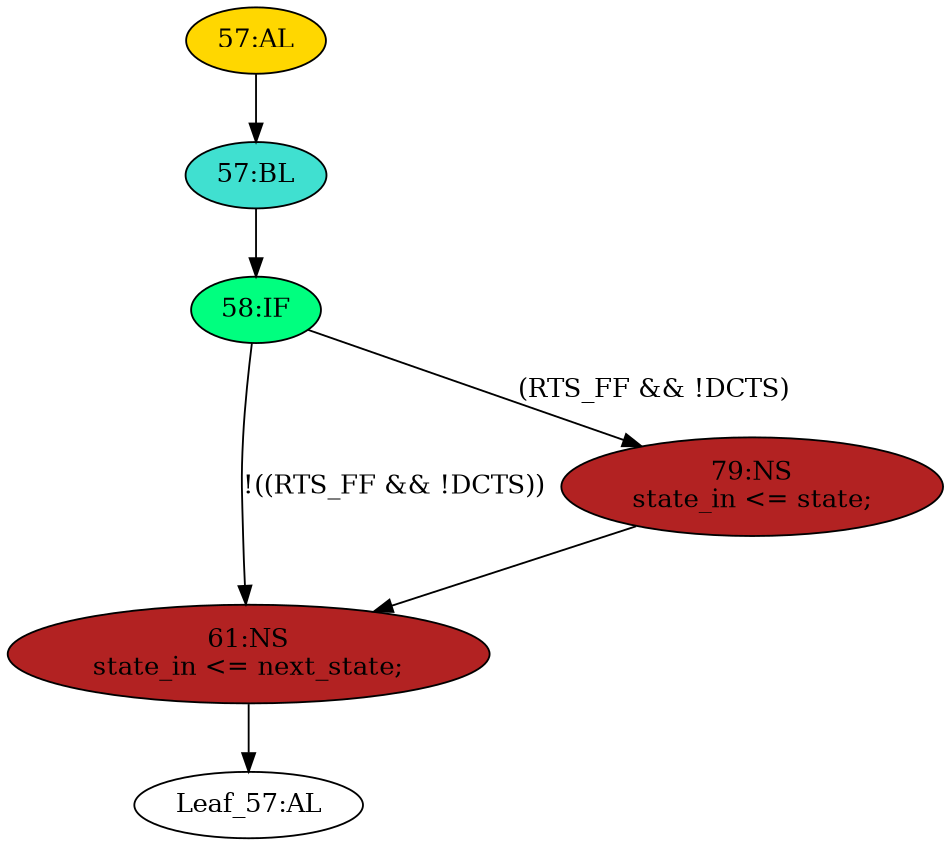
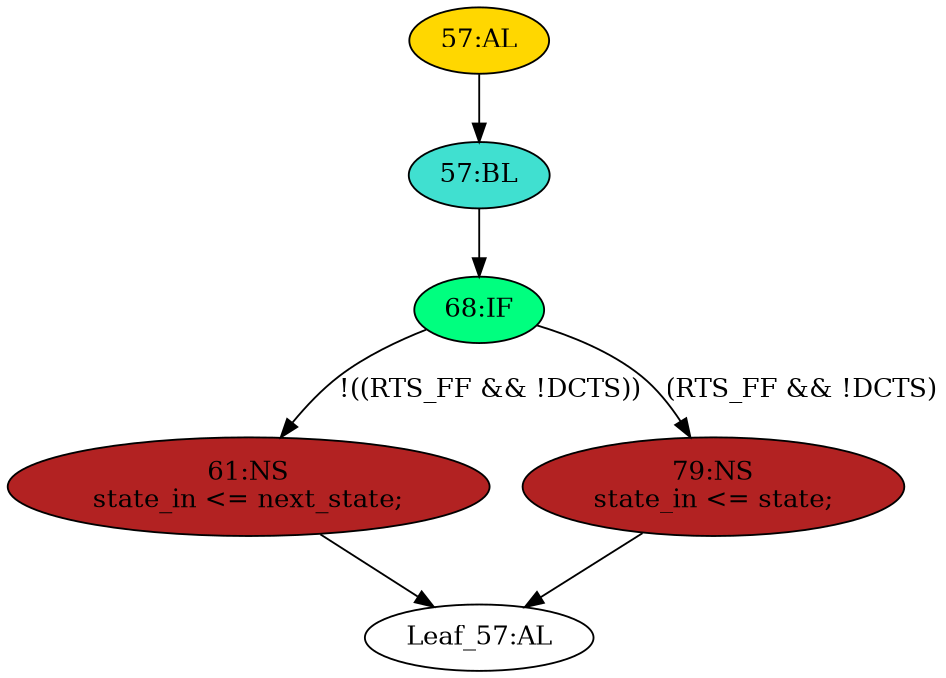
node "58:IF": label "58:IF" -> "68:IF"
edge "79:NS state_in <= state;" -> "61:NS state_in <= next_state;": now "79:NS state_in <= state;" -> "Leaf_57:AL"
